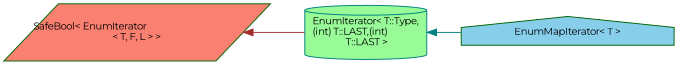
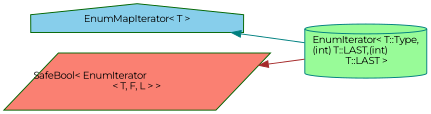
edge "EnumMapIterator< T >" -> "EnumIterator< T::Type, (int) T::LAST,(int) T::LAST >": reversed
